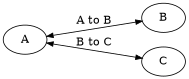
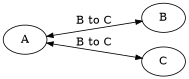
edge "B" -- "A": label "A to B" -> "B to C"
